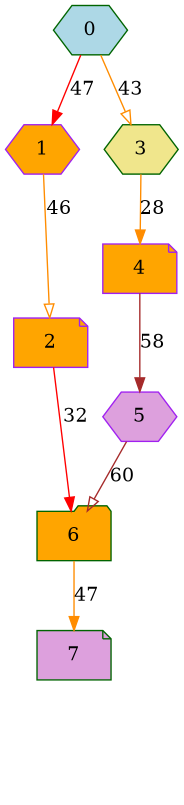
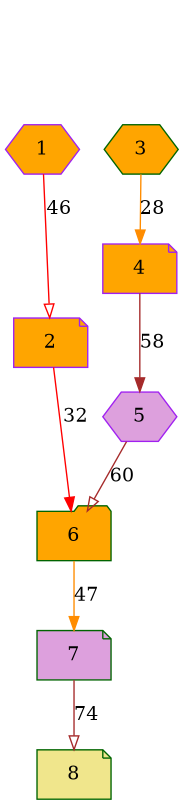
node "0": removed
node "3": fillcolor khaki -> orange
edge "1" -> "2": color darkorange -> red
node "8": added
